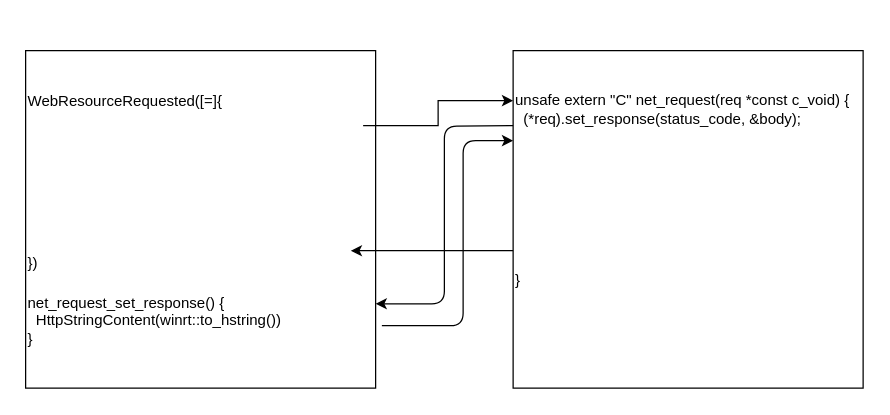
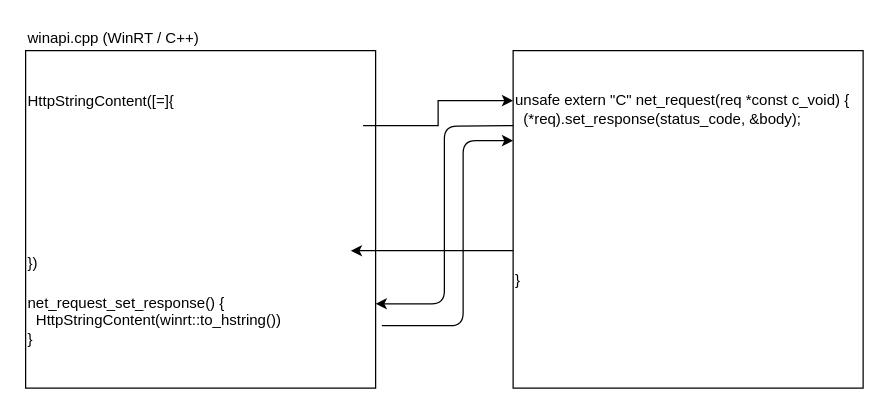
node "winapi.cpp (WinRT / C++)": added
node "WebResourceRequested([=]{ })": label "WebResourceRequested([=]{ })" -> "HttpStringContent([=]{ })"
